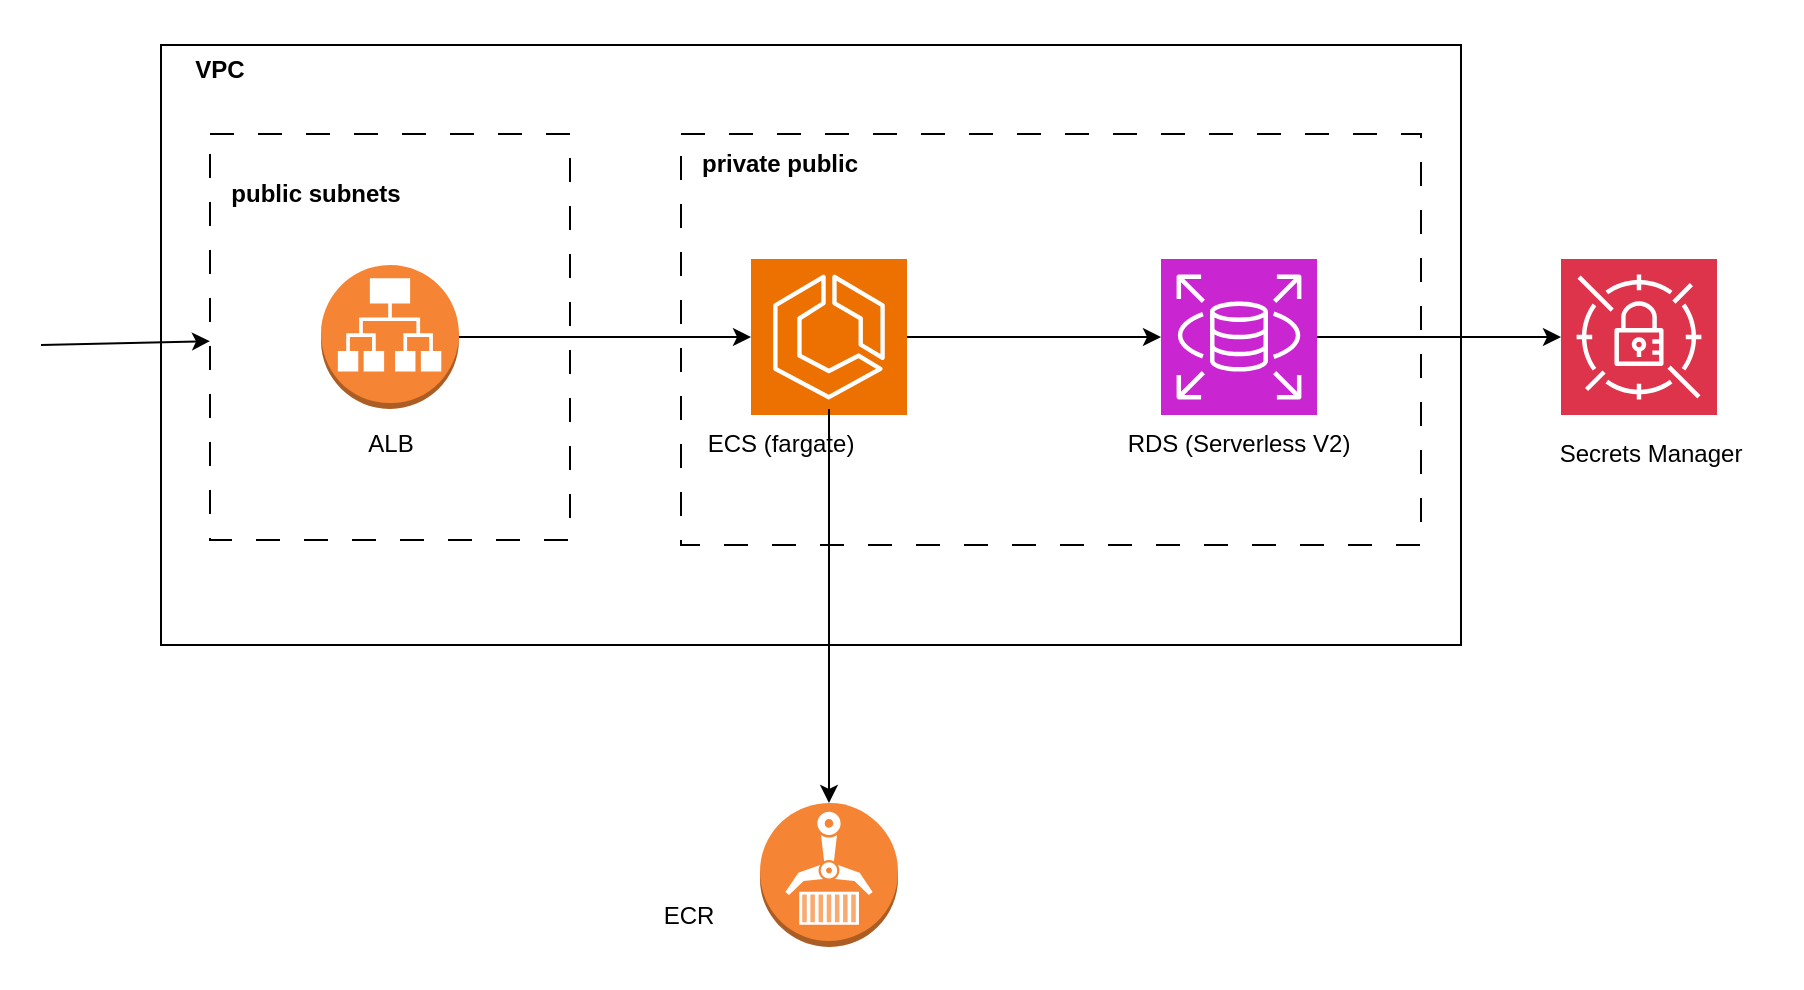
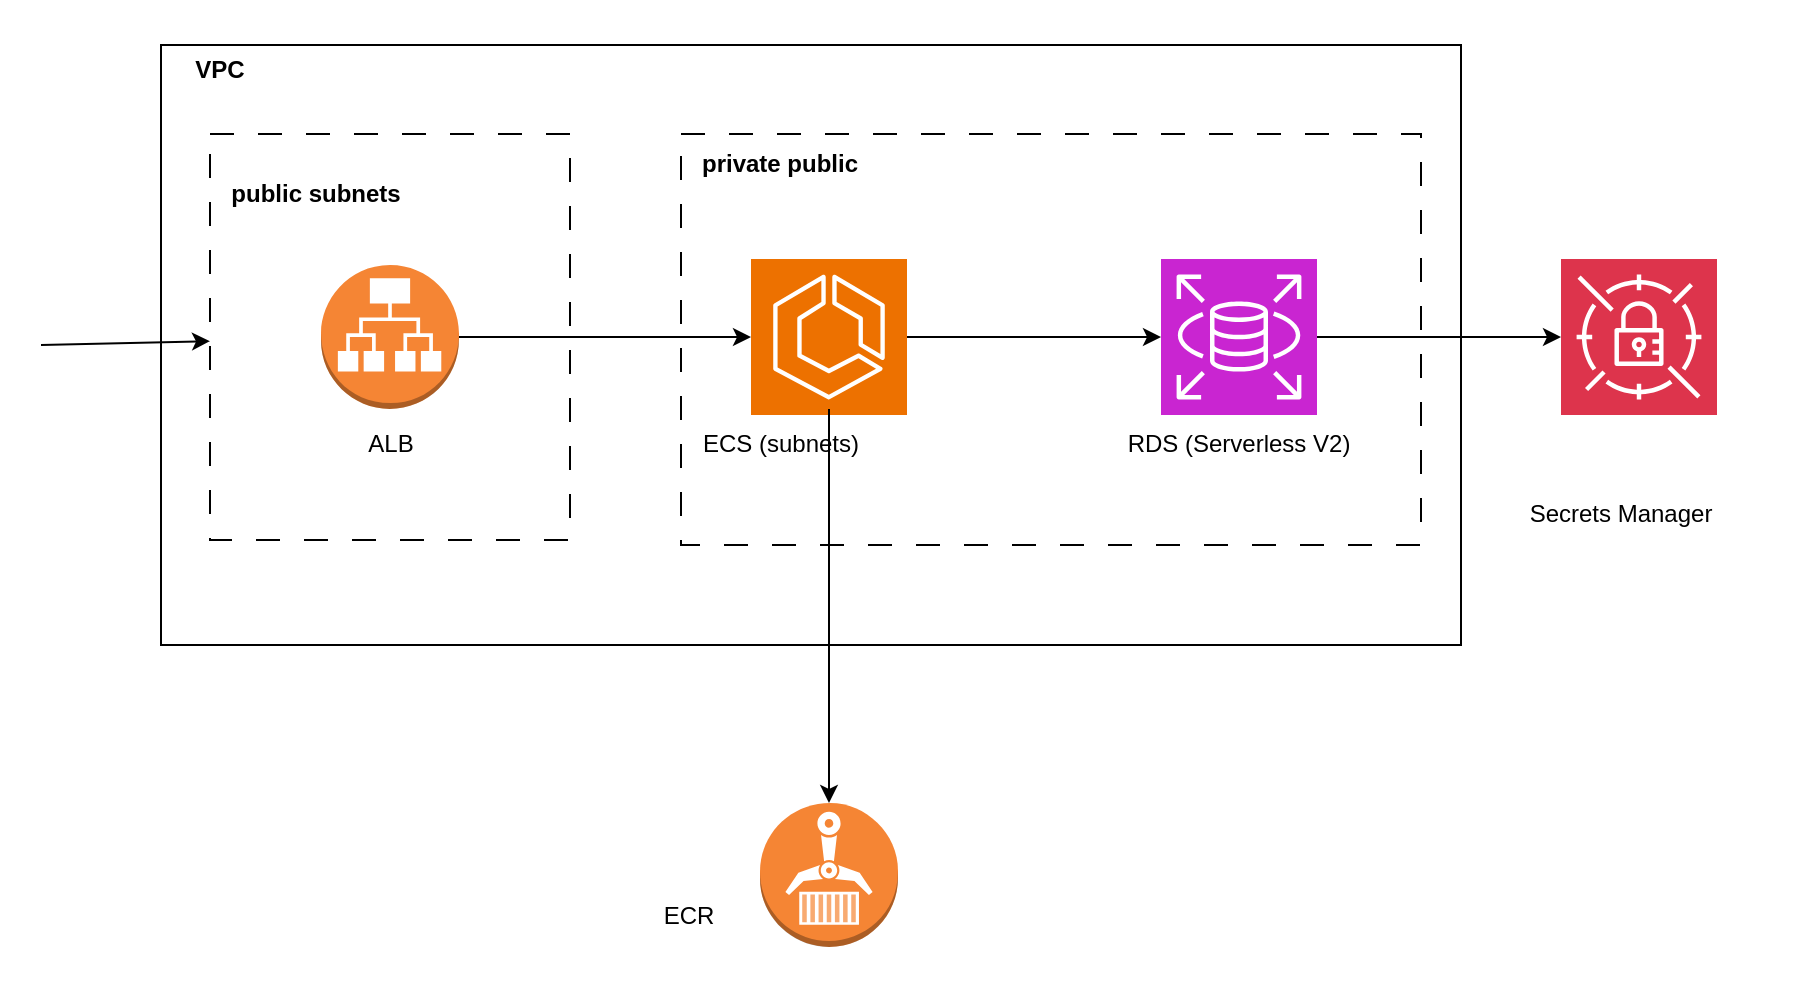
node "ECS (fargate)": label "ECS (fargate)" -> "ECS (subnets)"
node "Secrets Manager": moved (1651, 455) -> (1621, 515)
